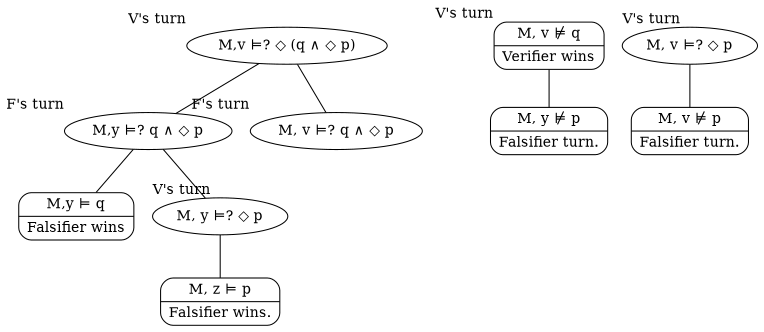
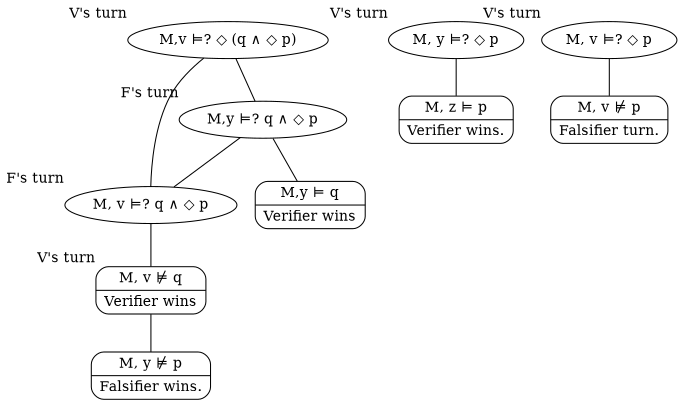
node "M, y ⊭ p": text "Falsifier turn." -> "Falsifier wins."
edge "M,y ⊨? q ∧ ◇ p F's turn" -- "M, y ⊨? ◇ p V's turn": now "M,y ⊨? q ∧ ◇ p F's turn" -- "M, v ⊨? q ∧ ◇ p F's turn"
node "M,y ⊨ q": text "Falsifier wins" -> "Verifier wins"
edge "M, v ⊨? q ∧ ◇ p F's turn" -- "M, v ⊭ q": added
node "M, z ⊨ p": text "Falsifier wins." -> "Verifier wins."
